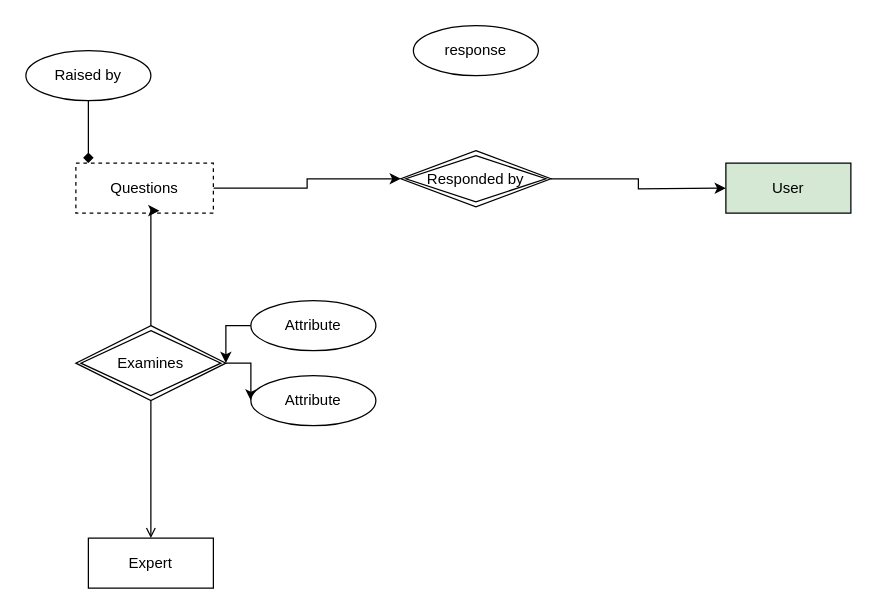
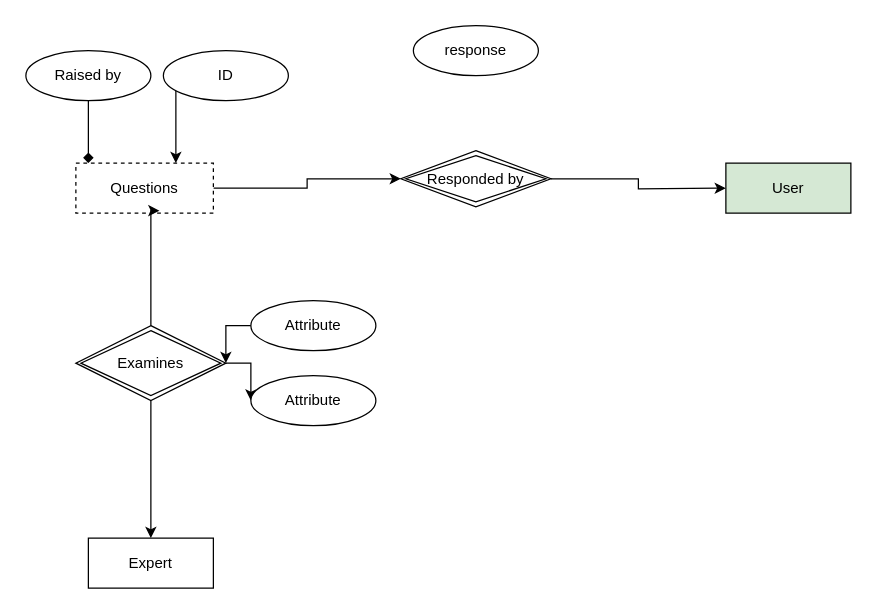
node "ID": added
edge "ID" -> "Questions": added
edge "Examines" -> "Expert": arrowhead open -> classic
